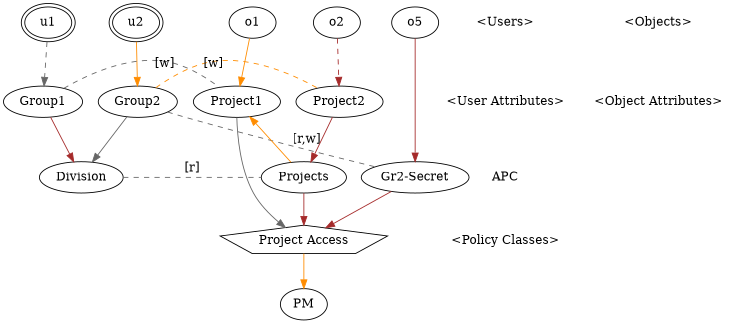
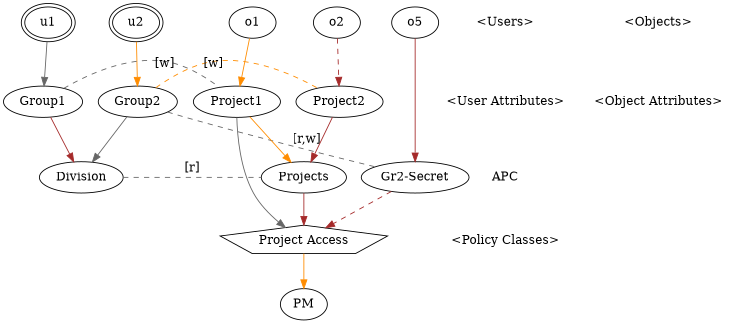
edge "u1" -> "Group1": style dashed -> solid
edge "Projects" -> "Project1": reversed
edge "Gr2-Secret" -> "Project Access": style solid -> dashed
